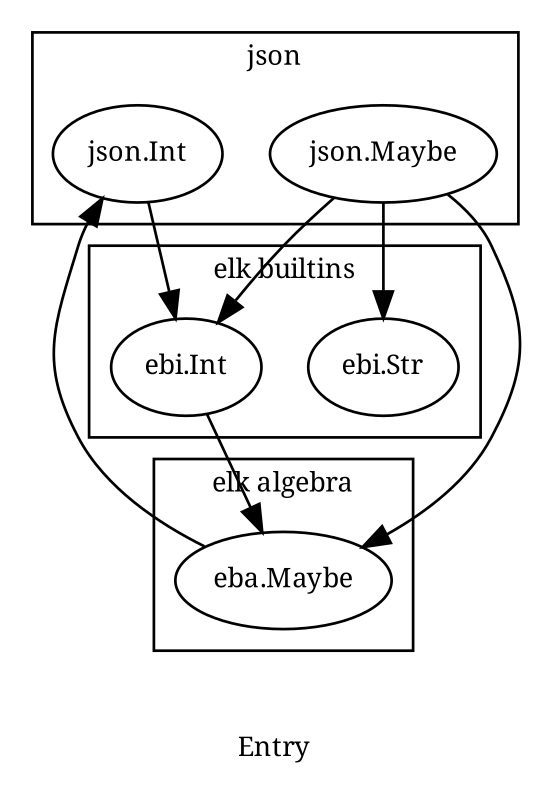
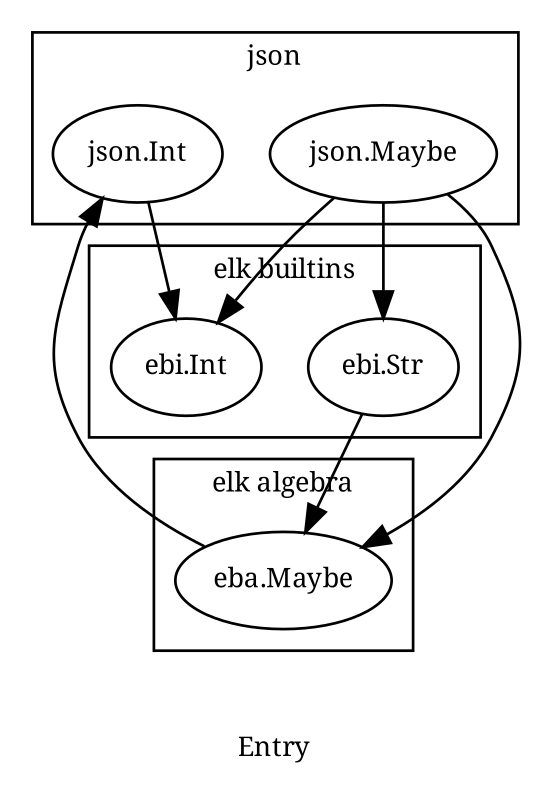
edge "ebi.Int" -> "eba.Maybe": now "ebi.Str" -> "eba.Maybe"
